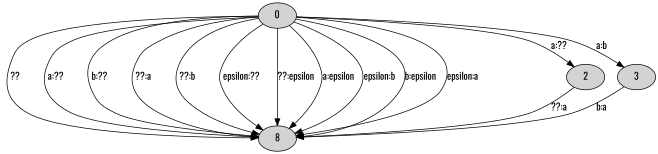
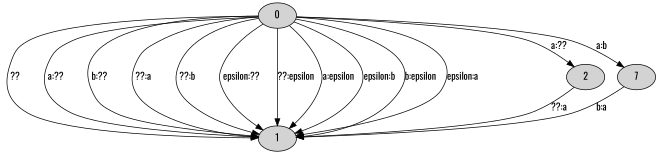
node "3": label "3" -> "7"
node "8": label "8" -> "1"
